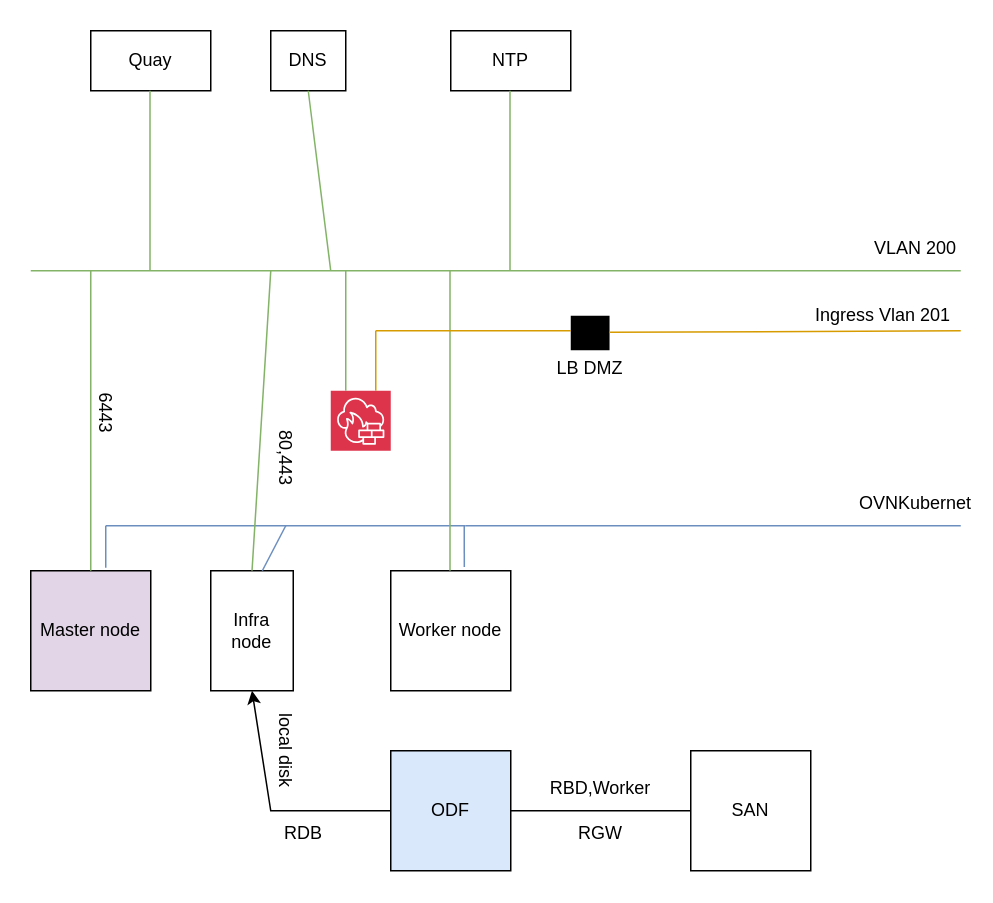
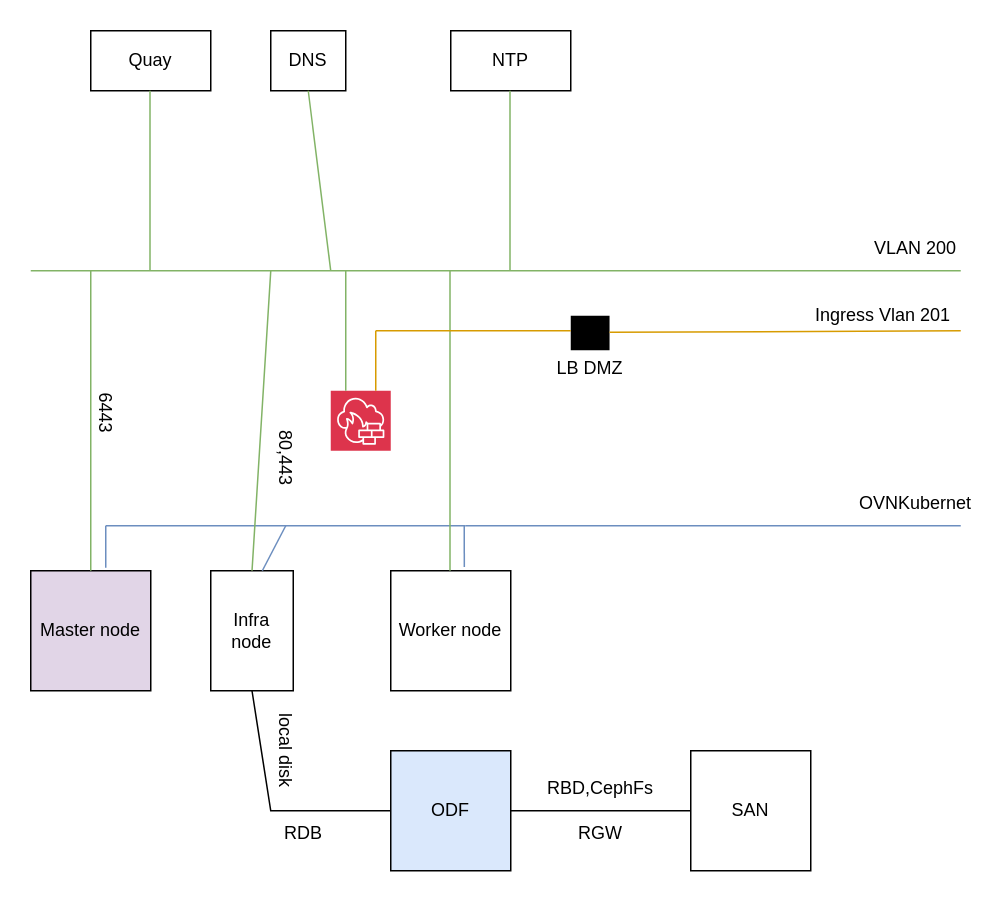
edge "ODF" -> "Infra node": arrowhead classic -> none
node "RBD,Worker": label "RBD,Worker" -> "RBD,CephFs"
